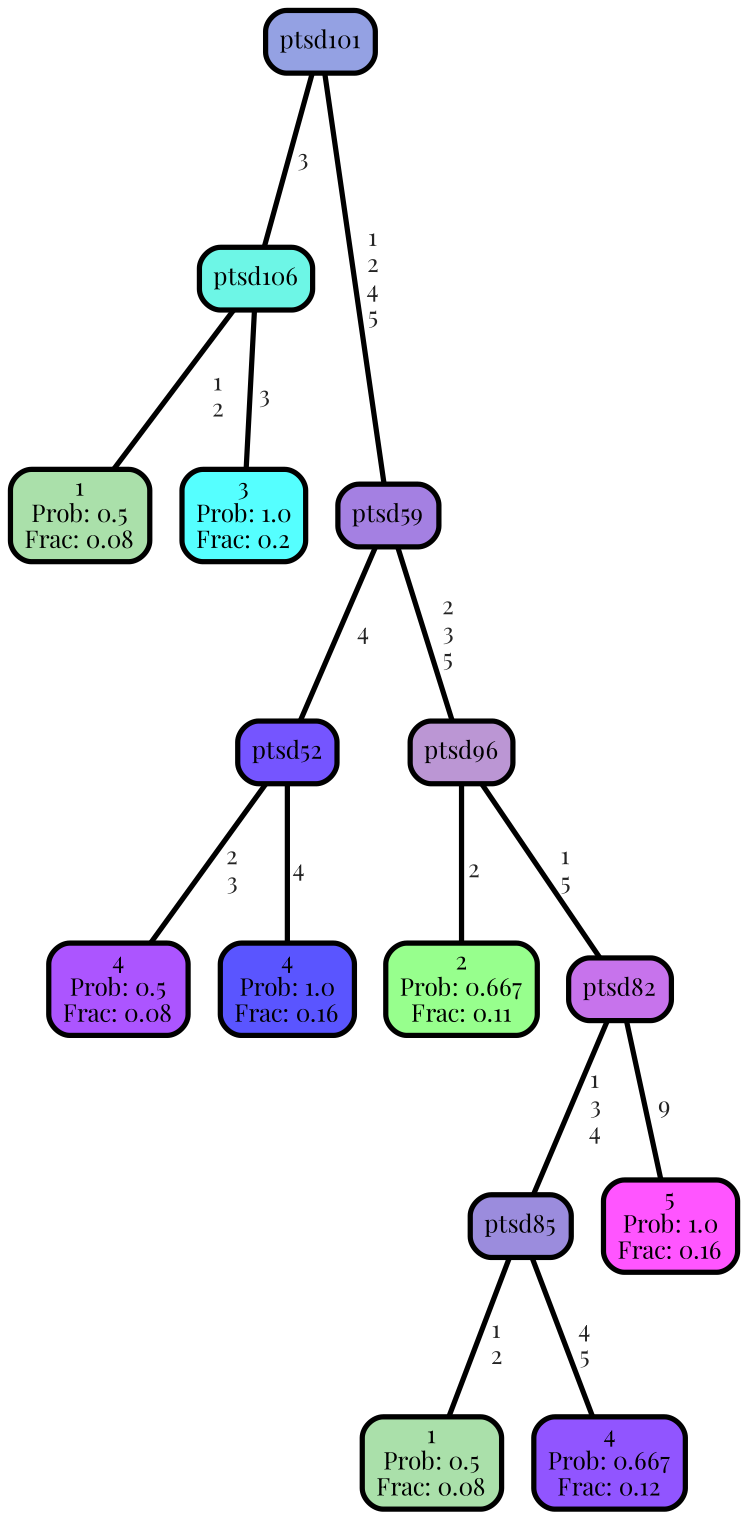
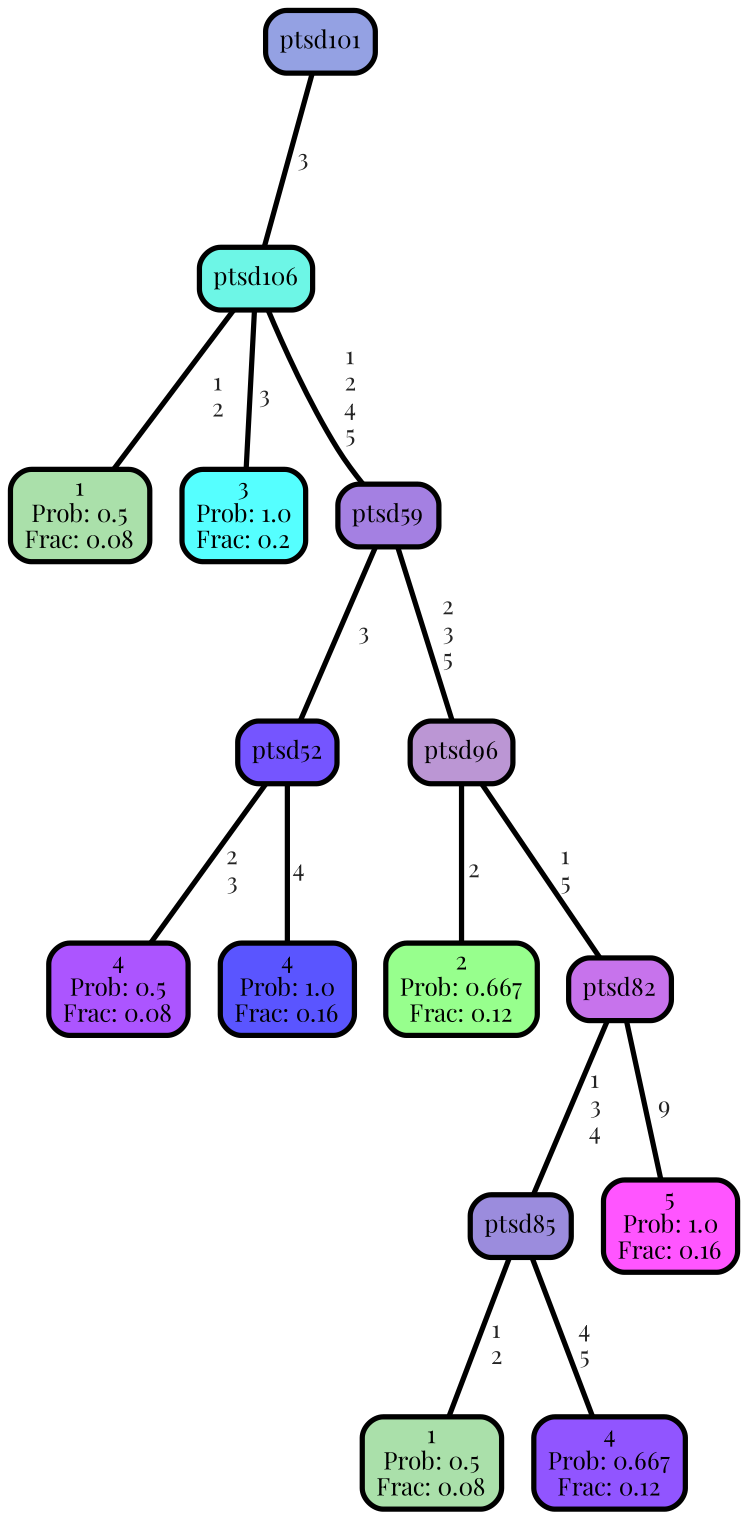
edge "ptsd101" -- "ptsd59": now "ptsd106" -- "ptsd59"
edge "ptsd59" -- "ptsd52": label " 4" -> " 3"
node "2 Prob: 0.667 Frac: 0.11": label "2 Prob: 0.667 Frac: 0.11" -> "2 Prob: 0.667 Frac: 0.12"
